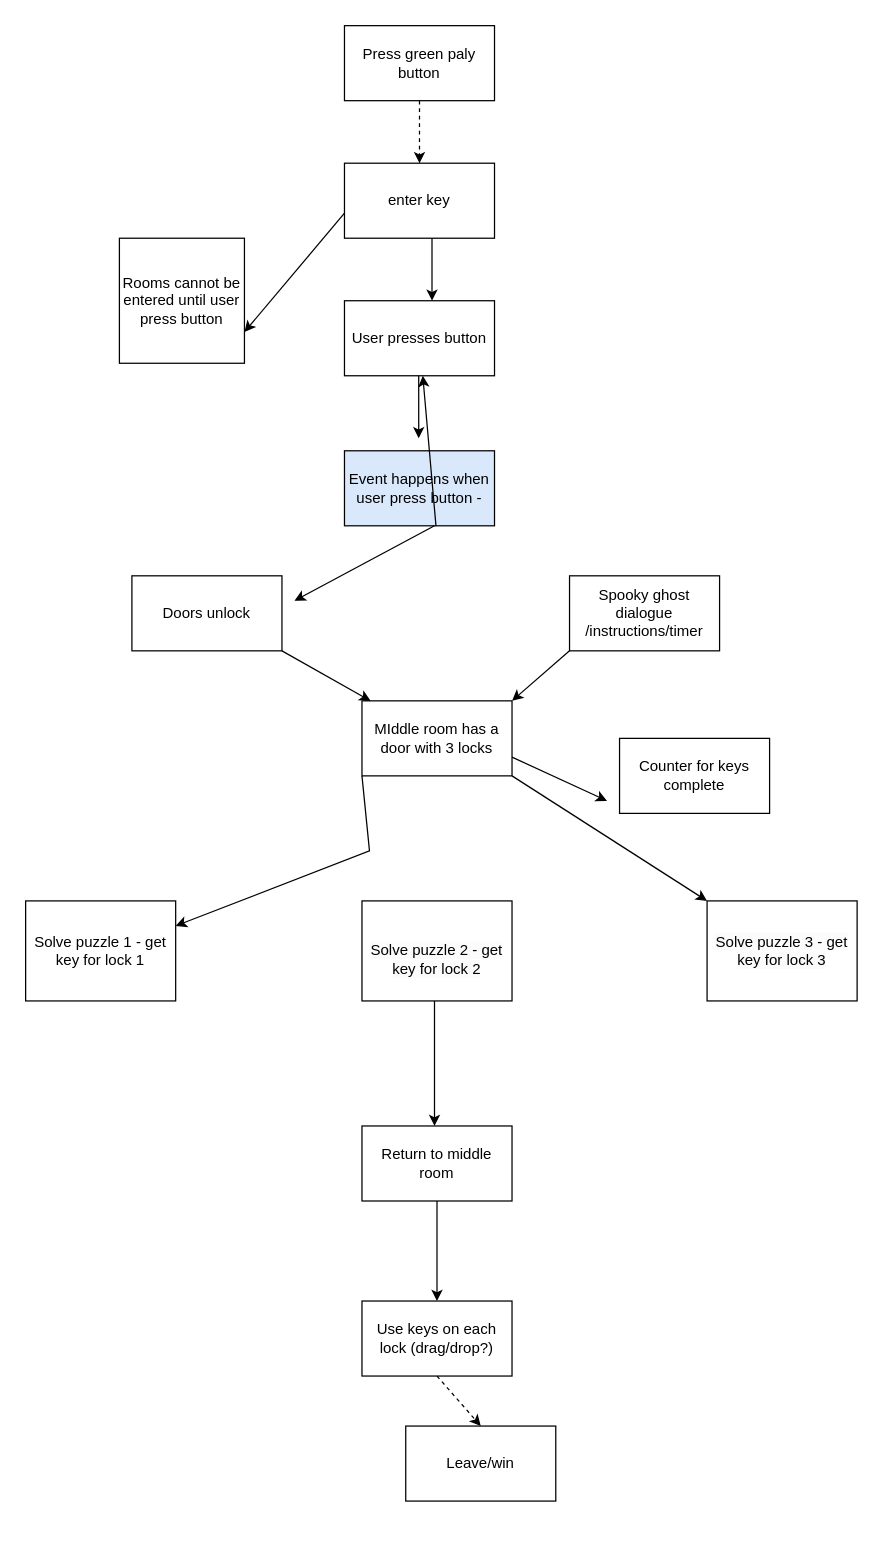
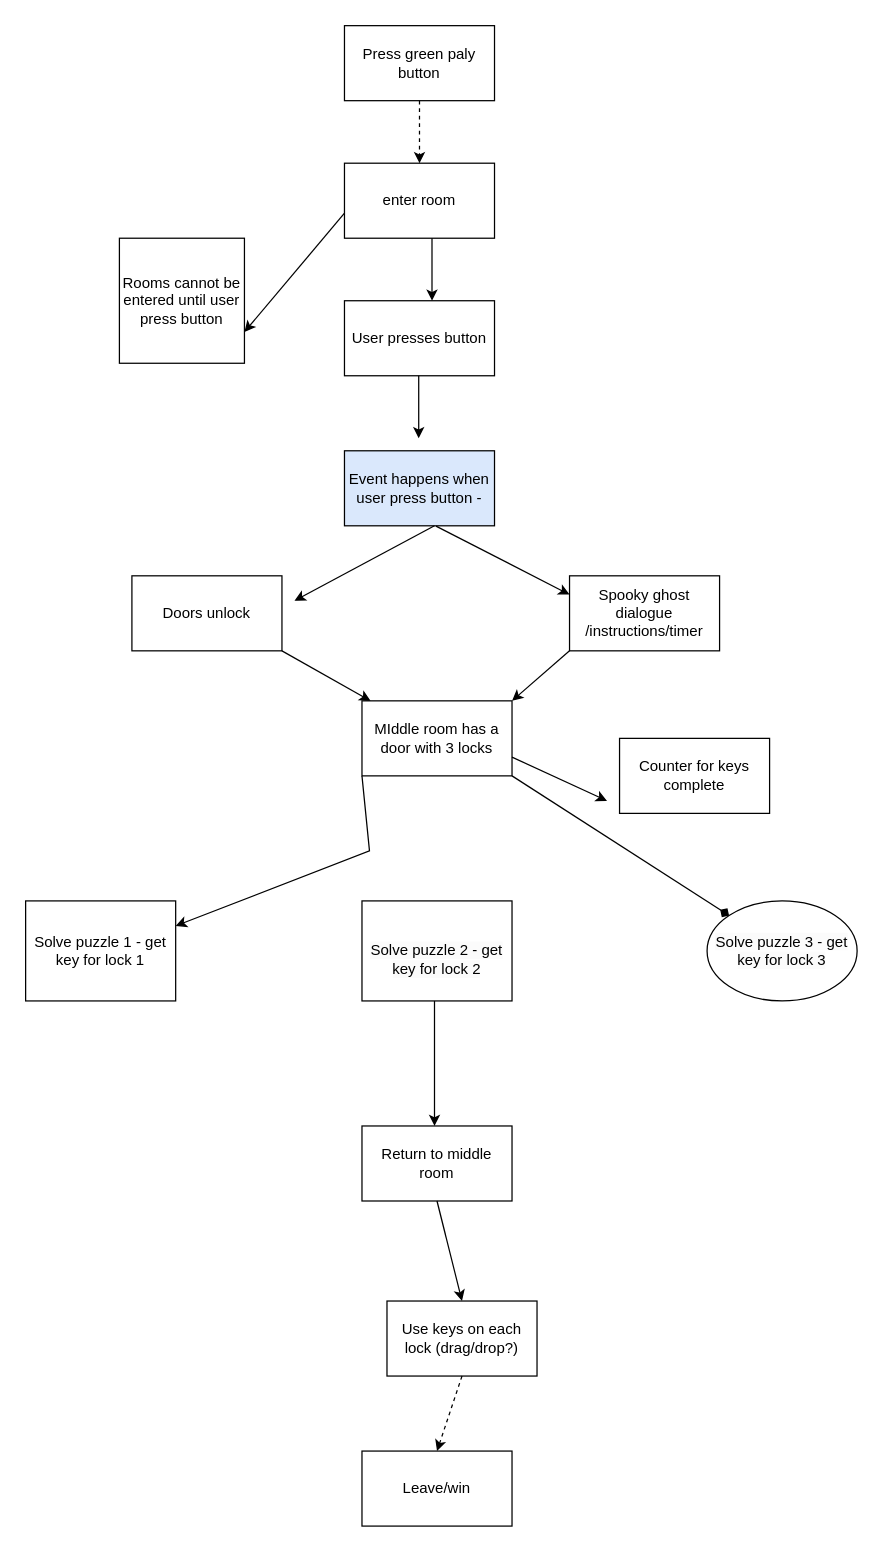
node "enter key": label "enter key" -> "enter room"
edge "Event happens when user press button -" -> "User presses button": now "Event happens when user press button -" -> "Spooky ghost dialogue /instructions/timer"
edge "MIddle room has a door with 3 locks" -> "Solve puzzle 3 - get key for lock 3": arrowhead classic -> diamond
node "Solve puzzle 3 - get key for lock 3": shape rectangle -> ellipse
node "Use keys on each lock (drag/drop?)": moved (437, 1338) -> (462, 1338)
node "Leave/win": moved (481, 1463) -> (437, 1488)
